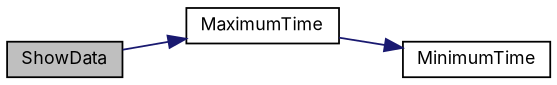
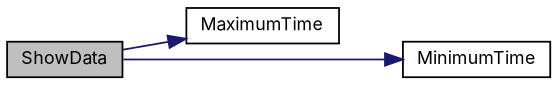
edge "MaximumTime" -> "MinimumTime": now "ShowData" -> "MinimumTime"
